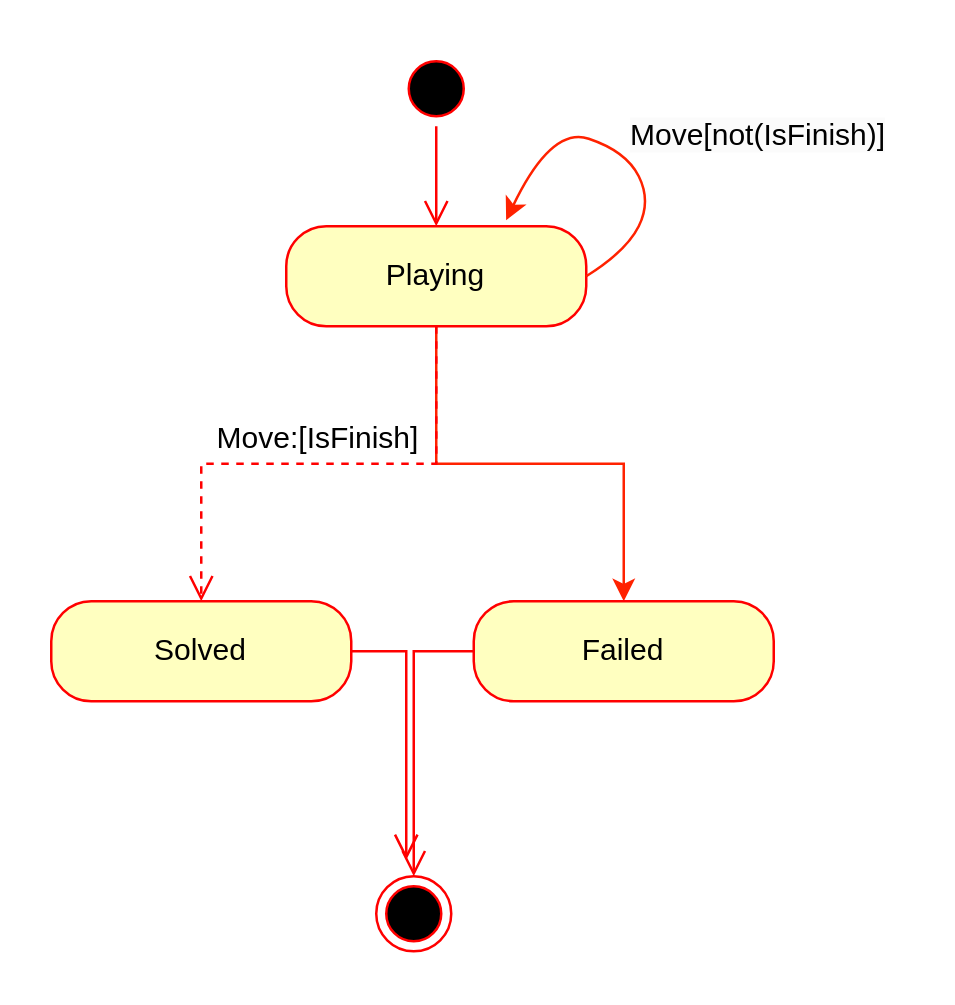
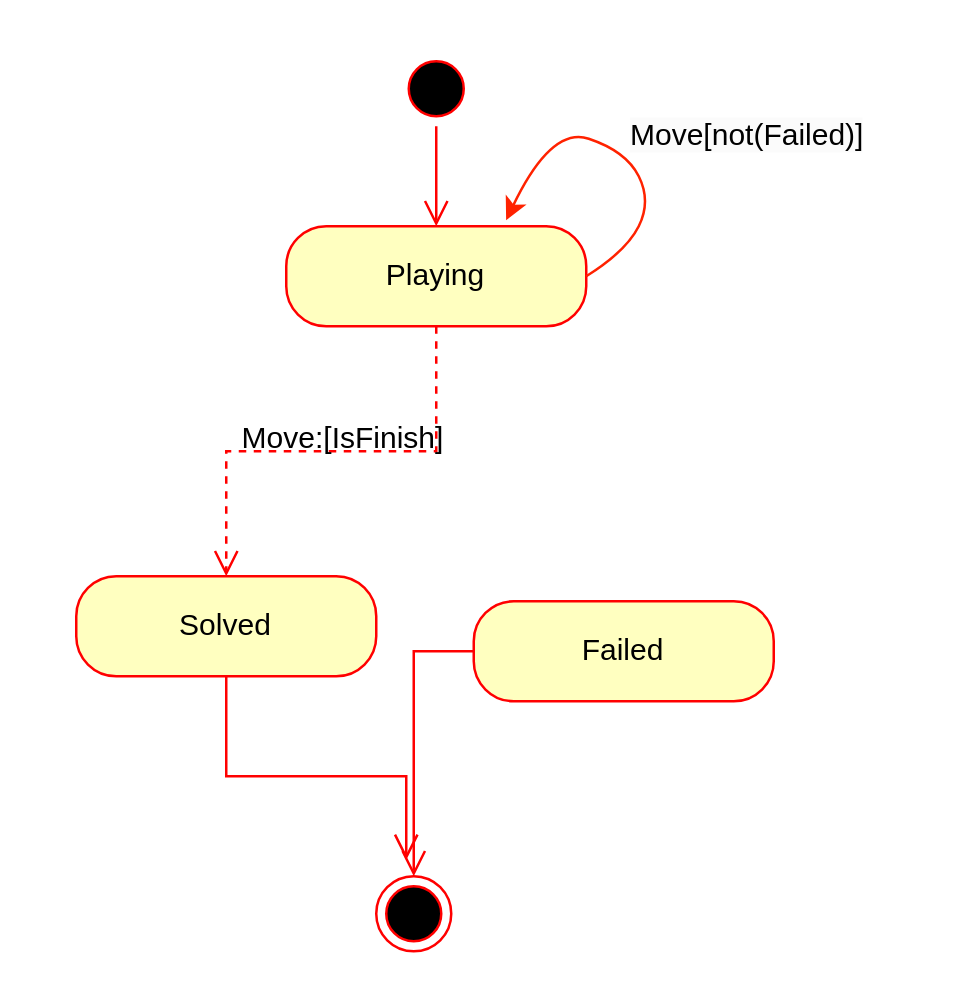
node "Move[not(IsFinish)]": label "Move[not(IsFinish)]" -> "Move[not(Failed)]"
node "Move:[IsFinish]": moved (319, 439) -> (344, 439)
edge "Playing" -> "Failed": removed
node "Solved": moved (201, 651) -> (226, 626)
